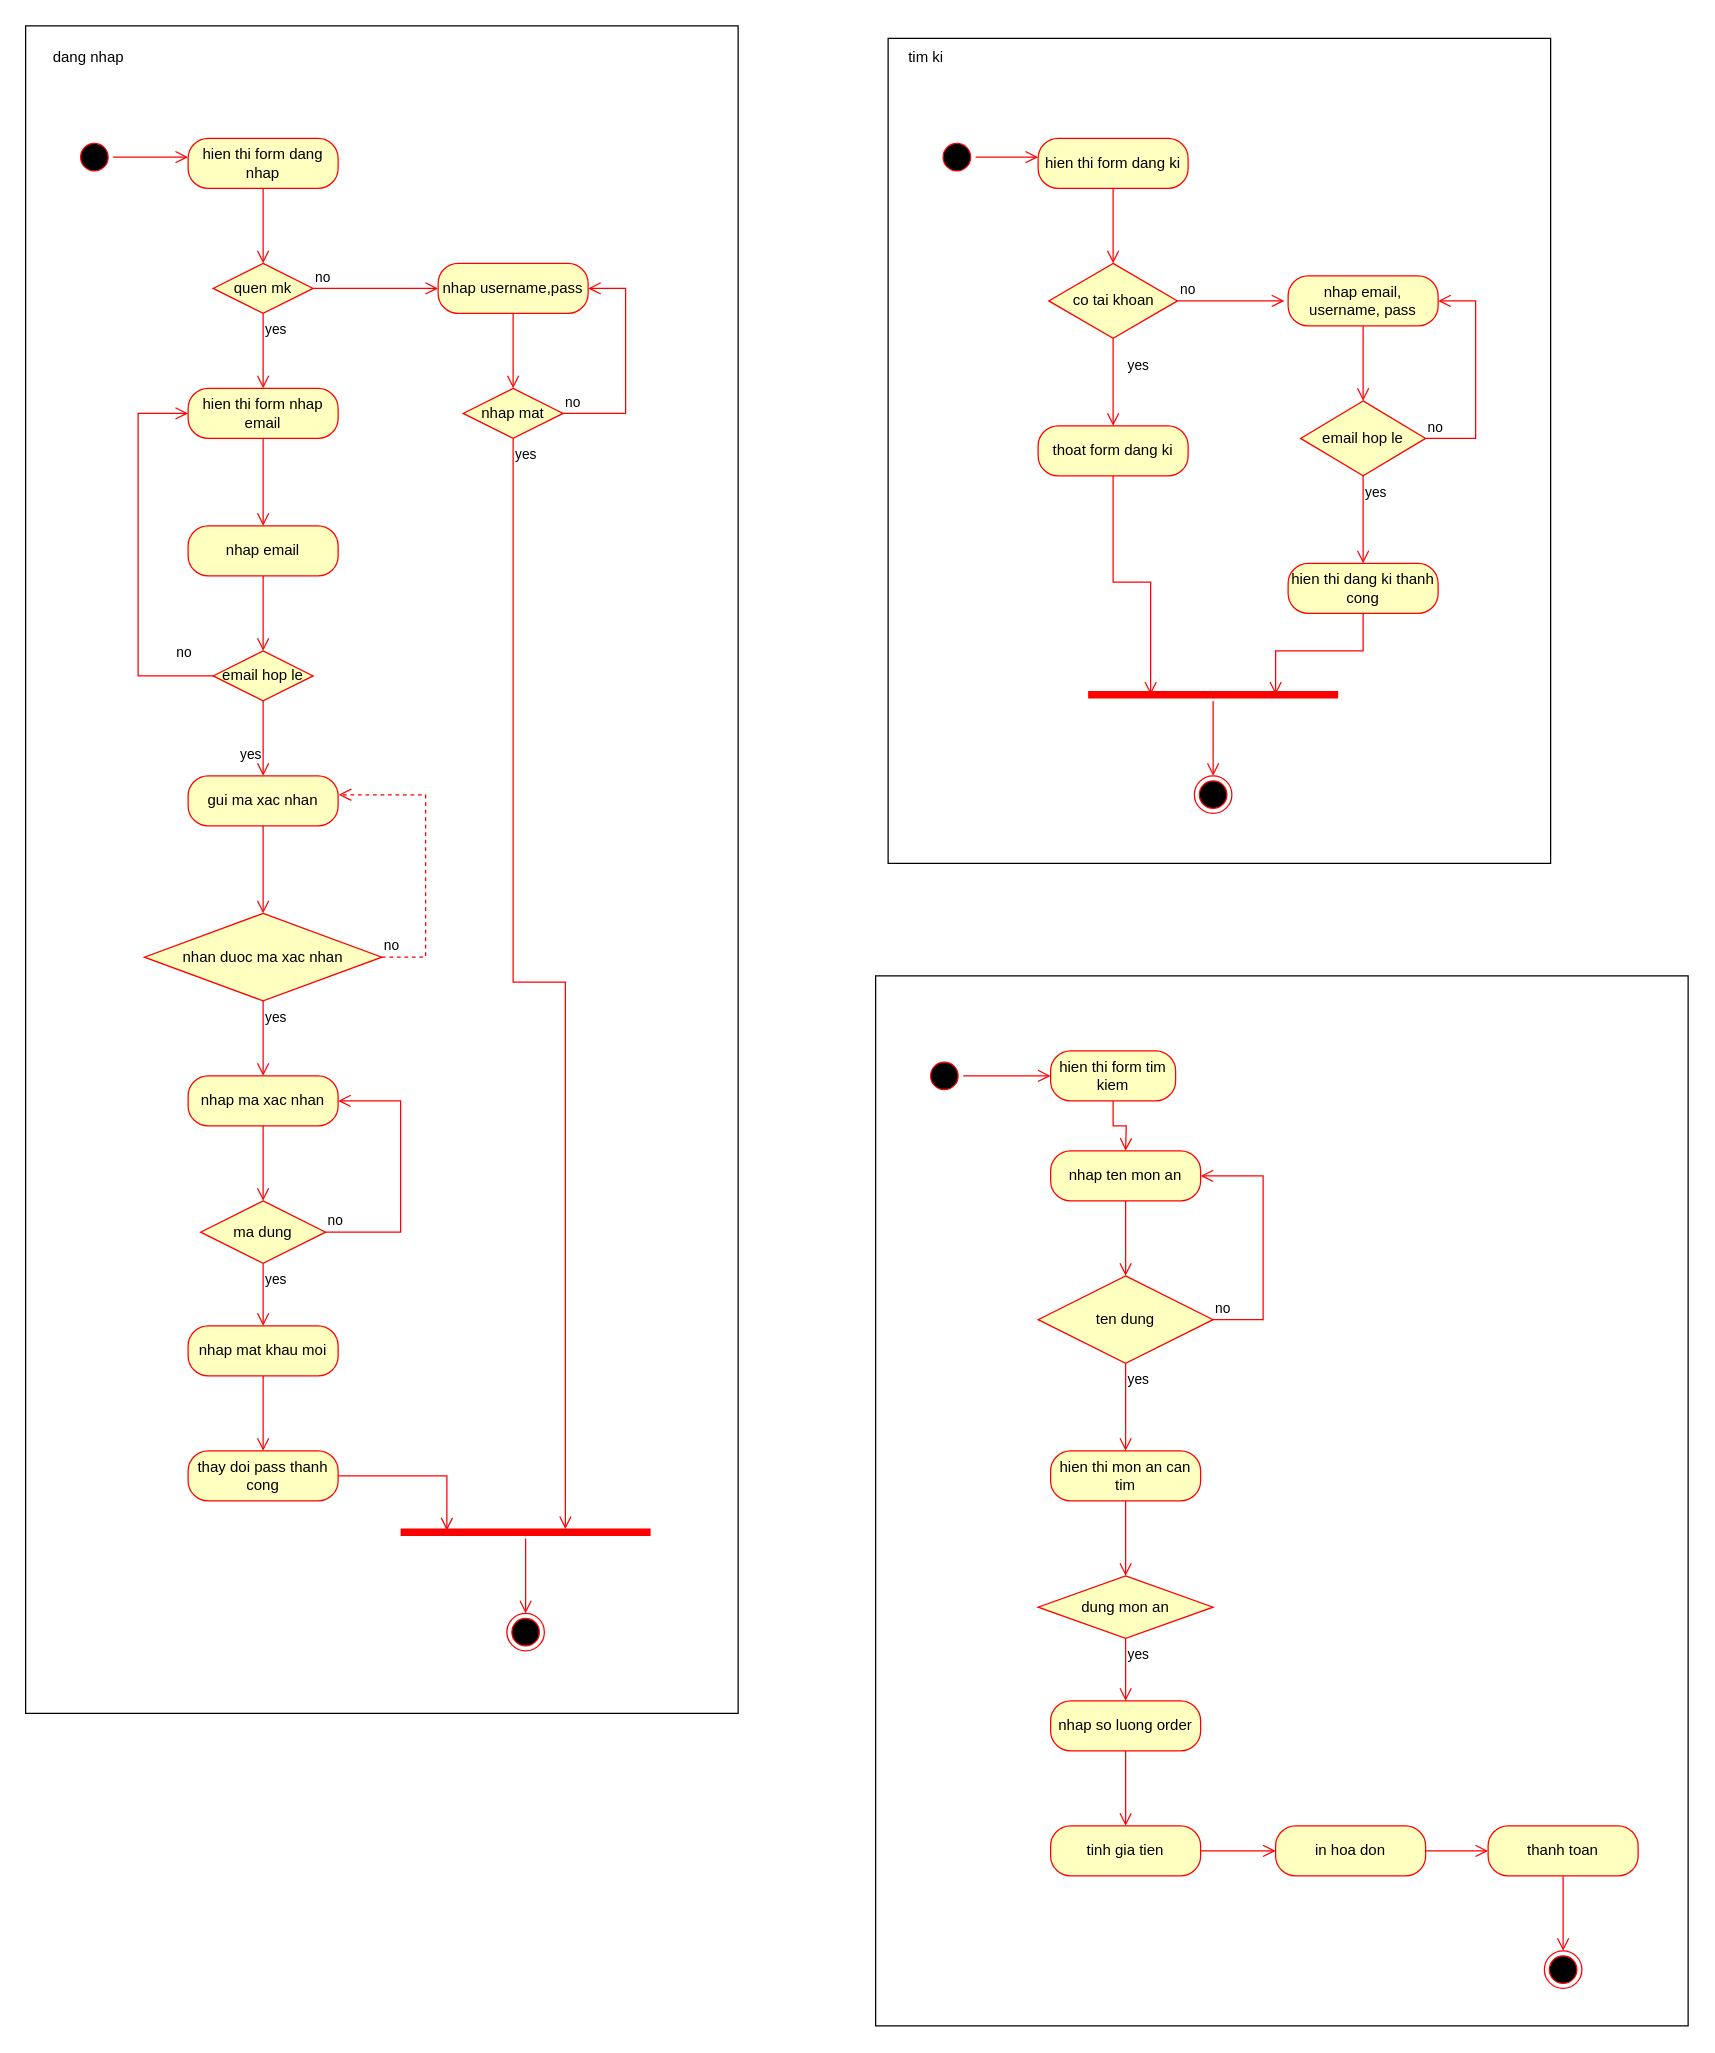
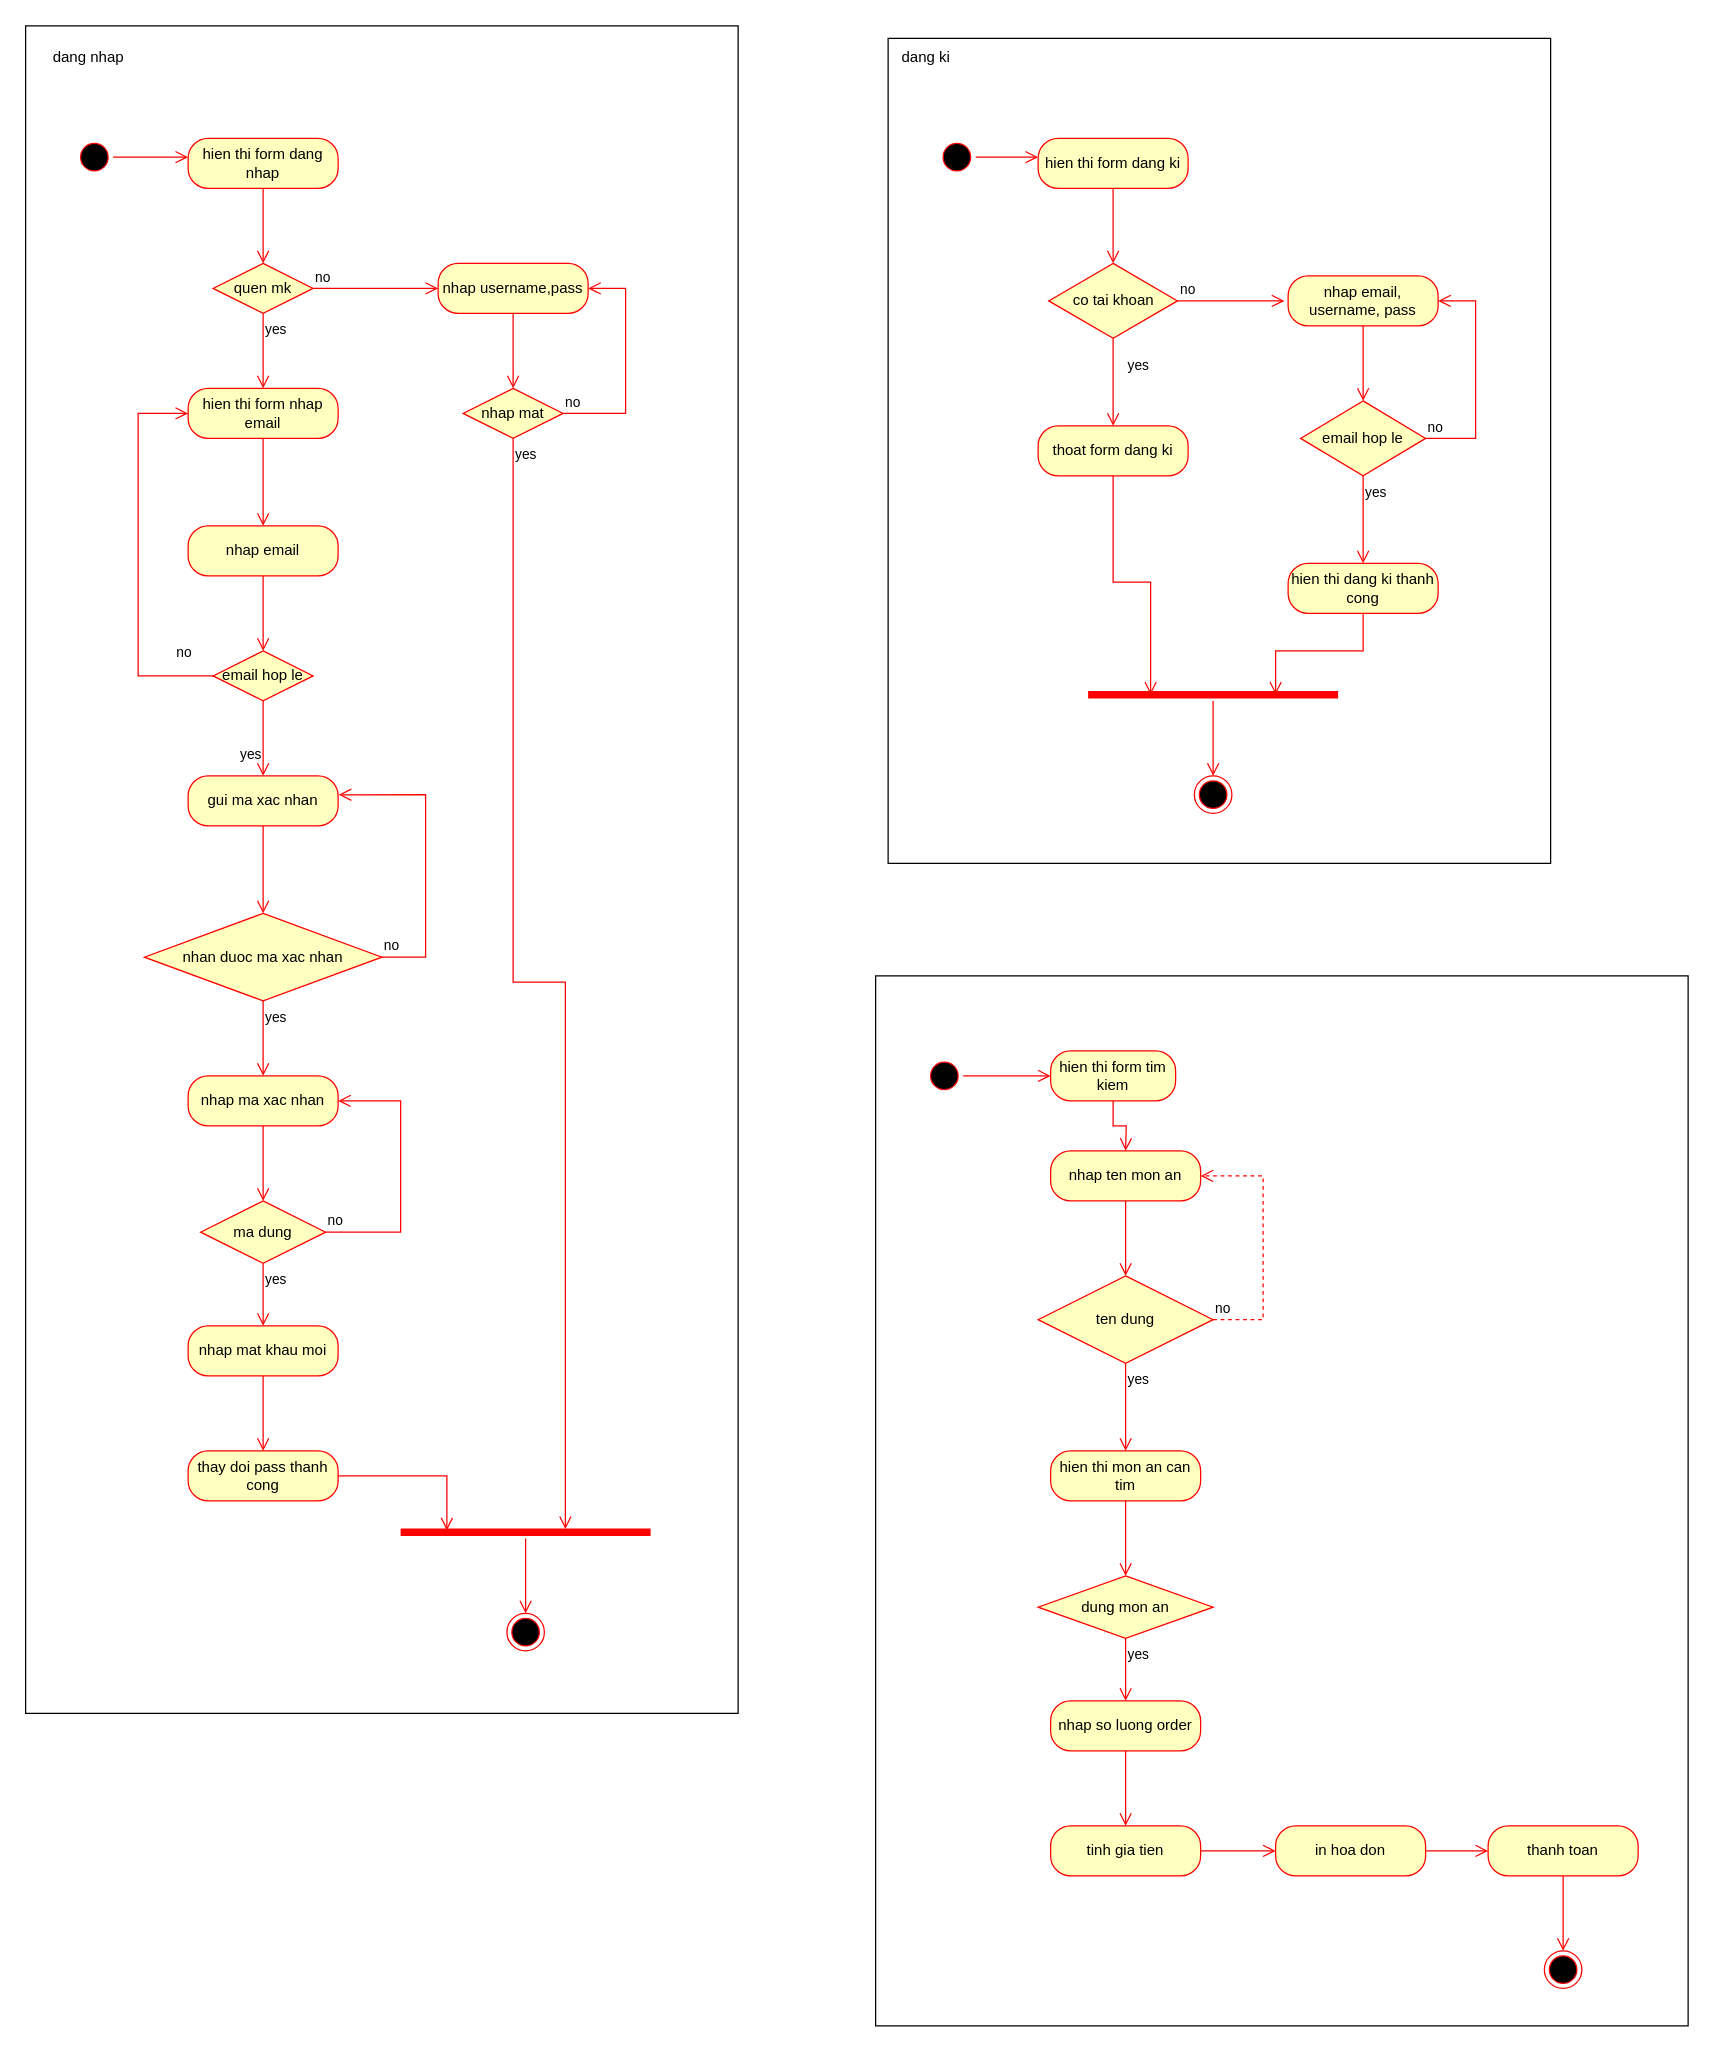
node "tim ki": label "tim ki" -> "dang ki"
edge "nhan duoc ma xac nhan" -> "gui ma xac nhan": style dashed -> solid
edge "ten dung" -> "nhap ten mon an": style solid -> dashed
